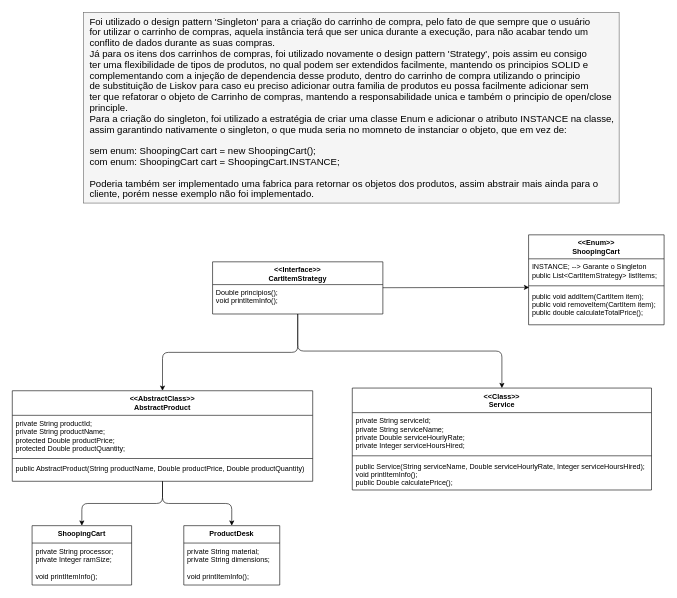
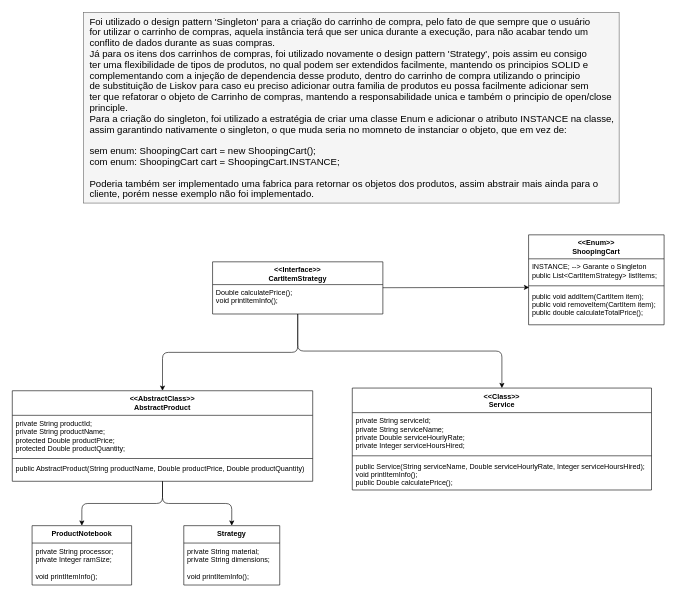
node "Double principios(); void printItemInfo();": label "Double principios(); void printItemInfo();" -> "Double calculatePrice(); void printItemInfo();"
node "ShoopingCart": label "ShoopingCart" -> "ProductNotebook"
node "ProductDesk": label "ProductDesk" -> "Strategy"
